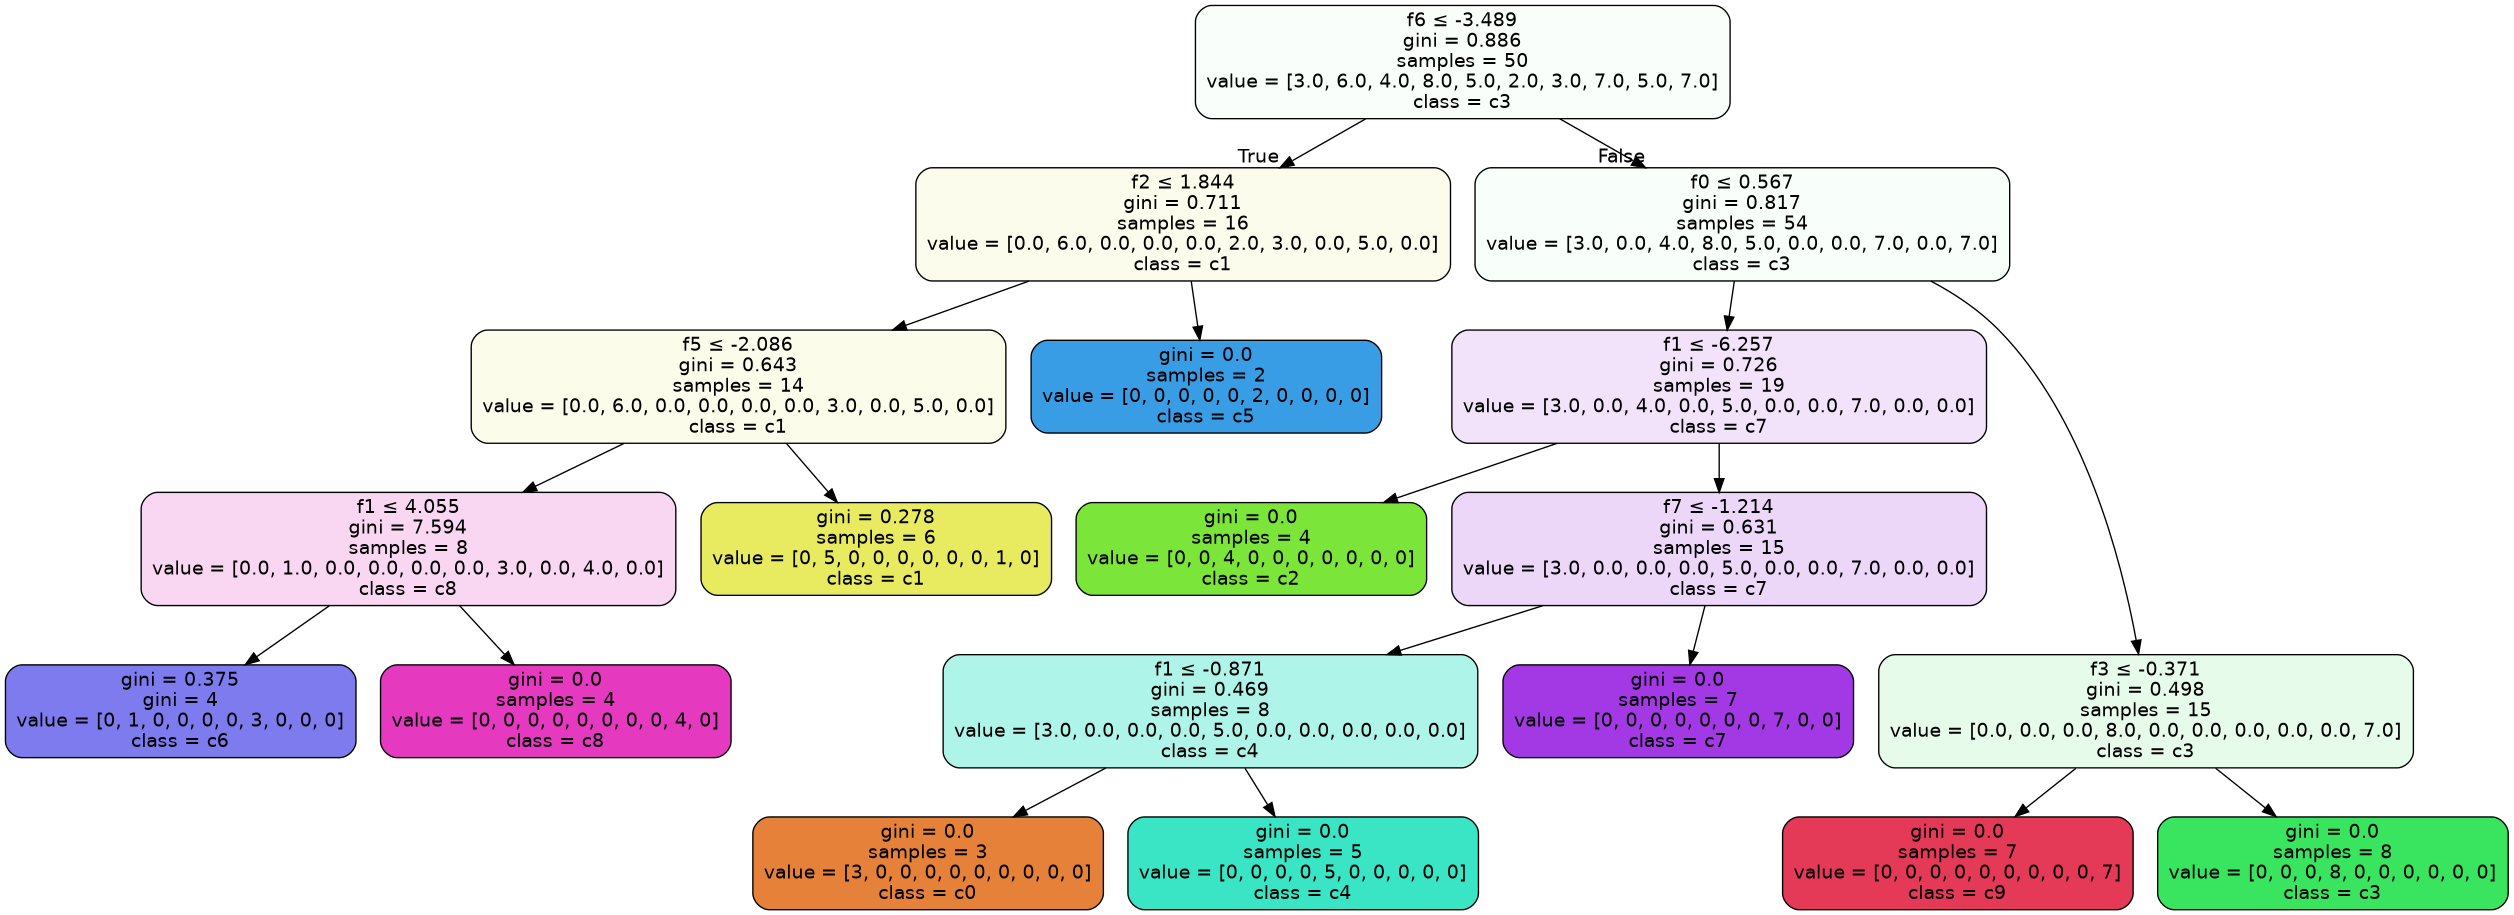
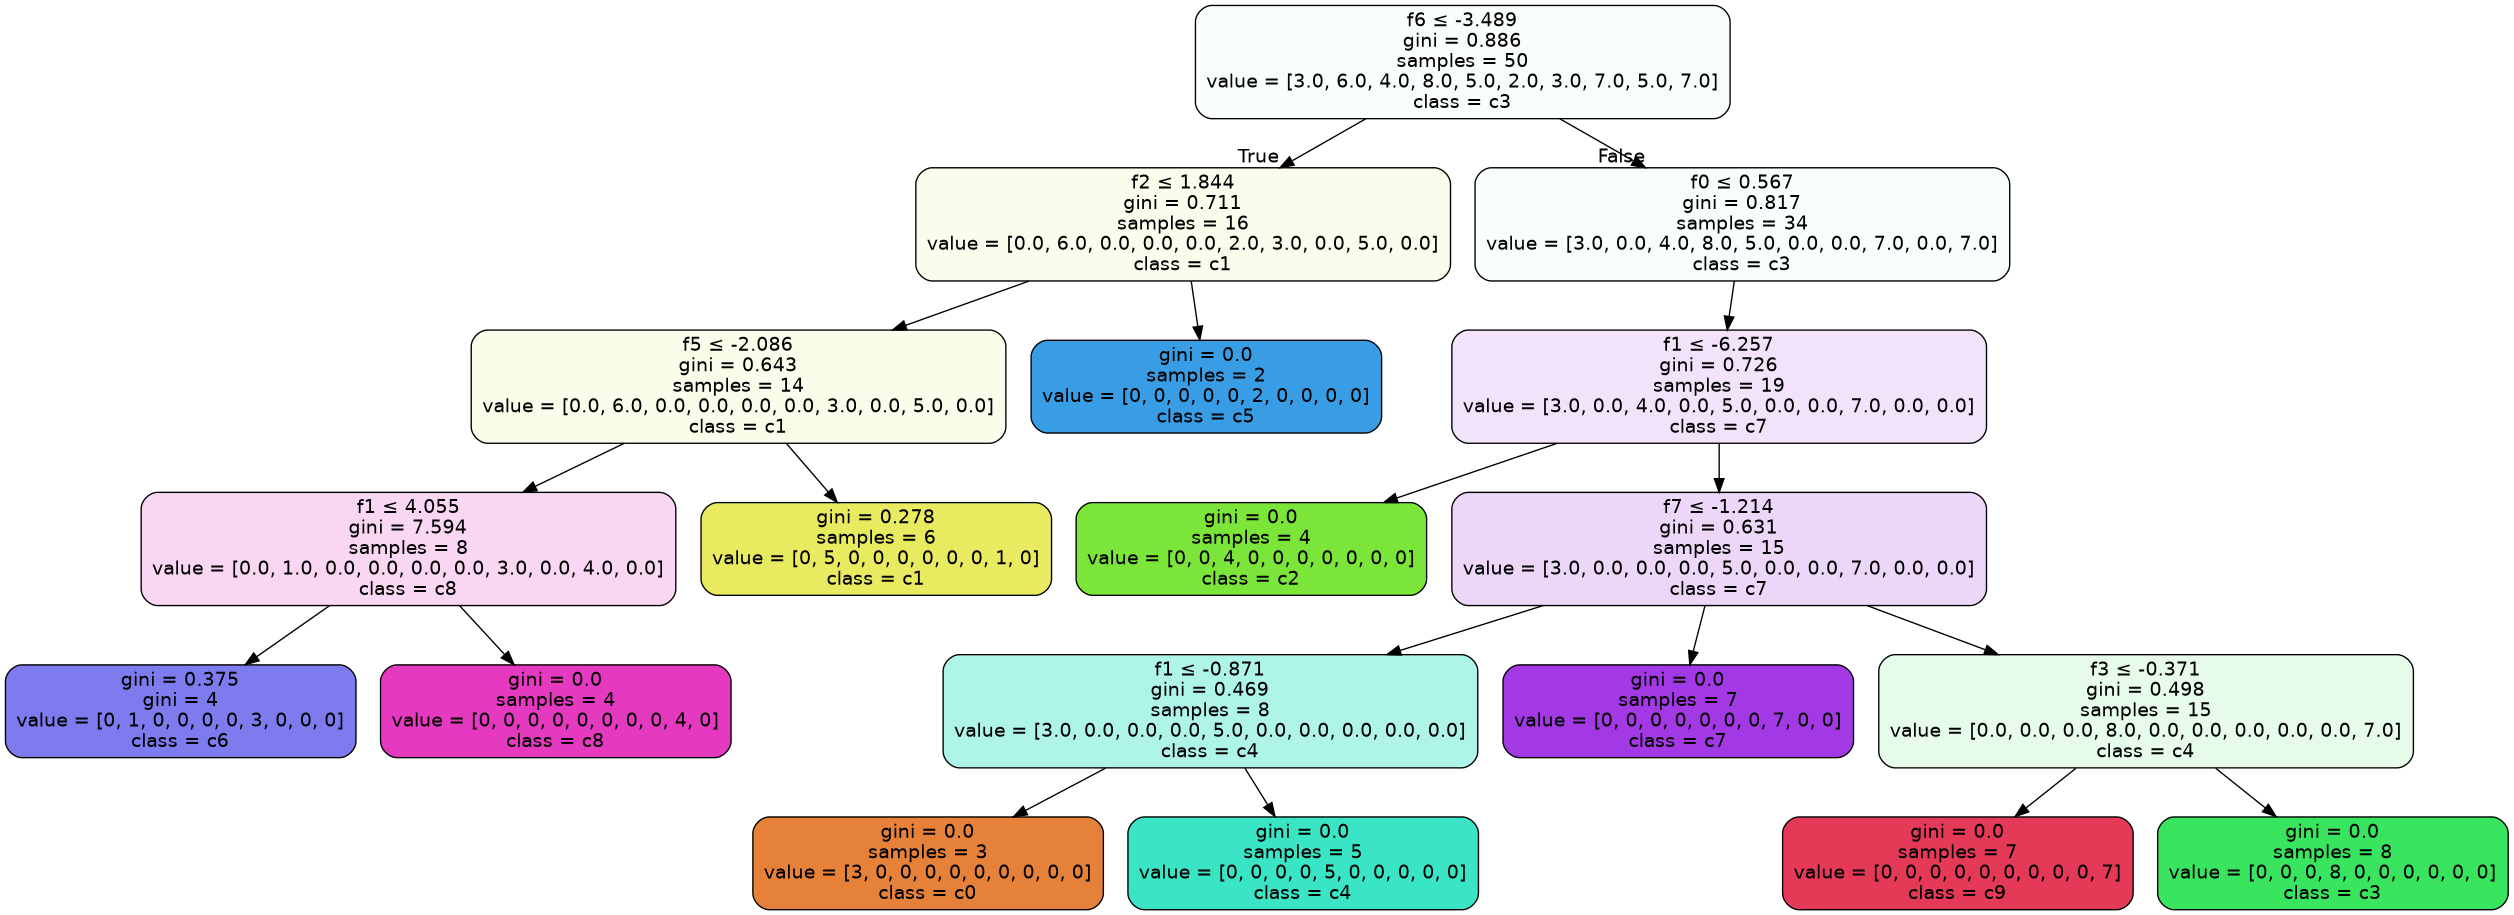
node "f0 ≤ 0.567": text "samples = 54" -> "samples = 34"
edge "f0 ≤ 0.567" -> "f3 ≤ -0.371": now "f7 ≤ -1.214" -> "f3 ≤ -0.371"
node "f3 ≤ -0.371": text "class = c3" -> "class = c4"
